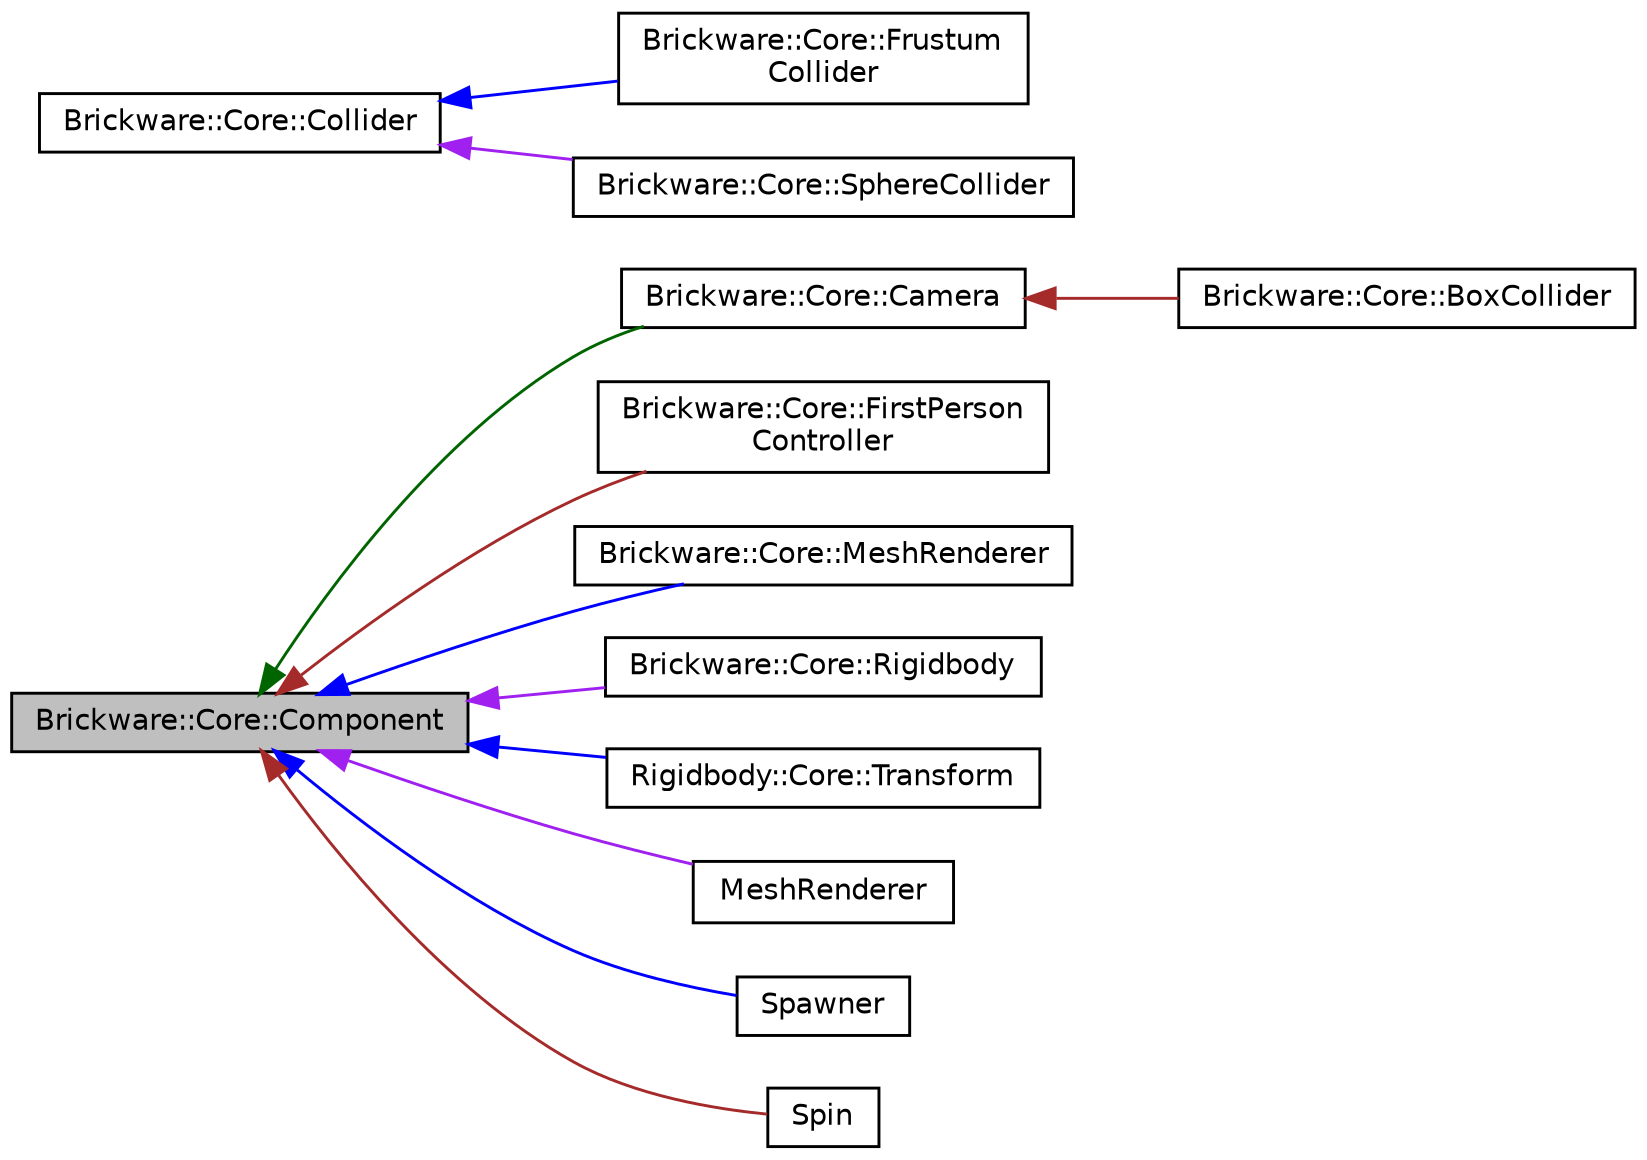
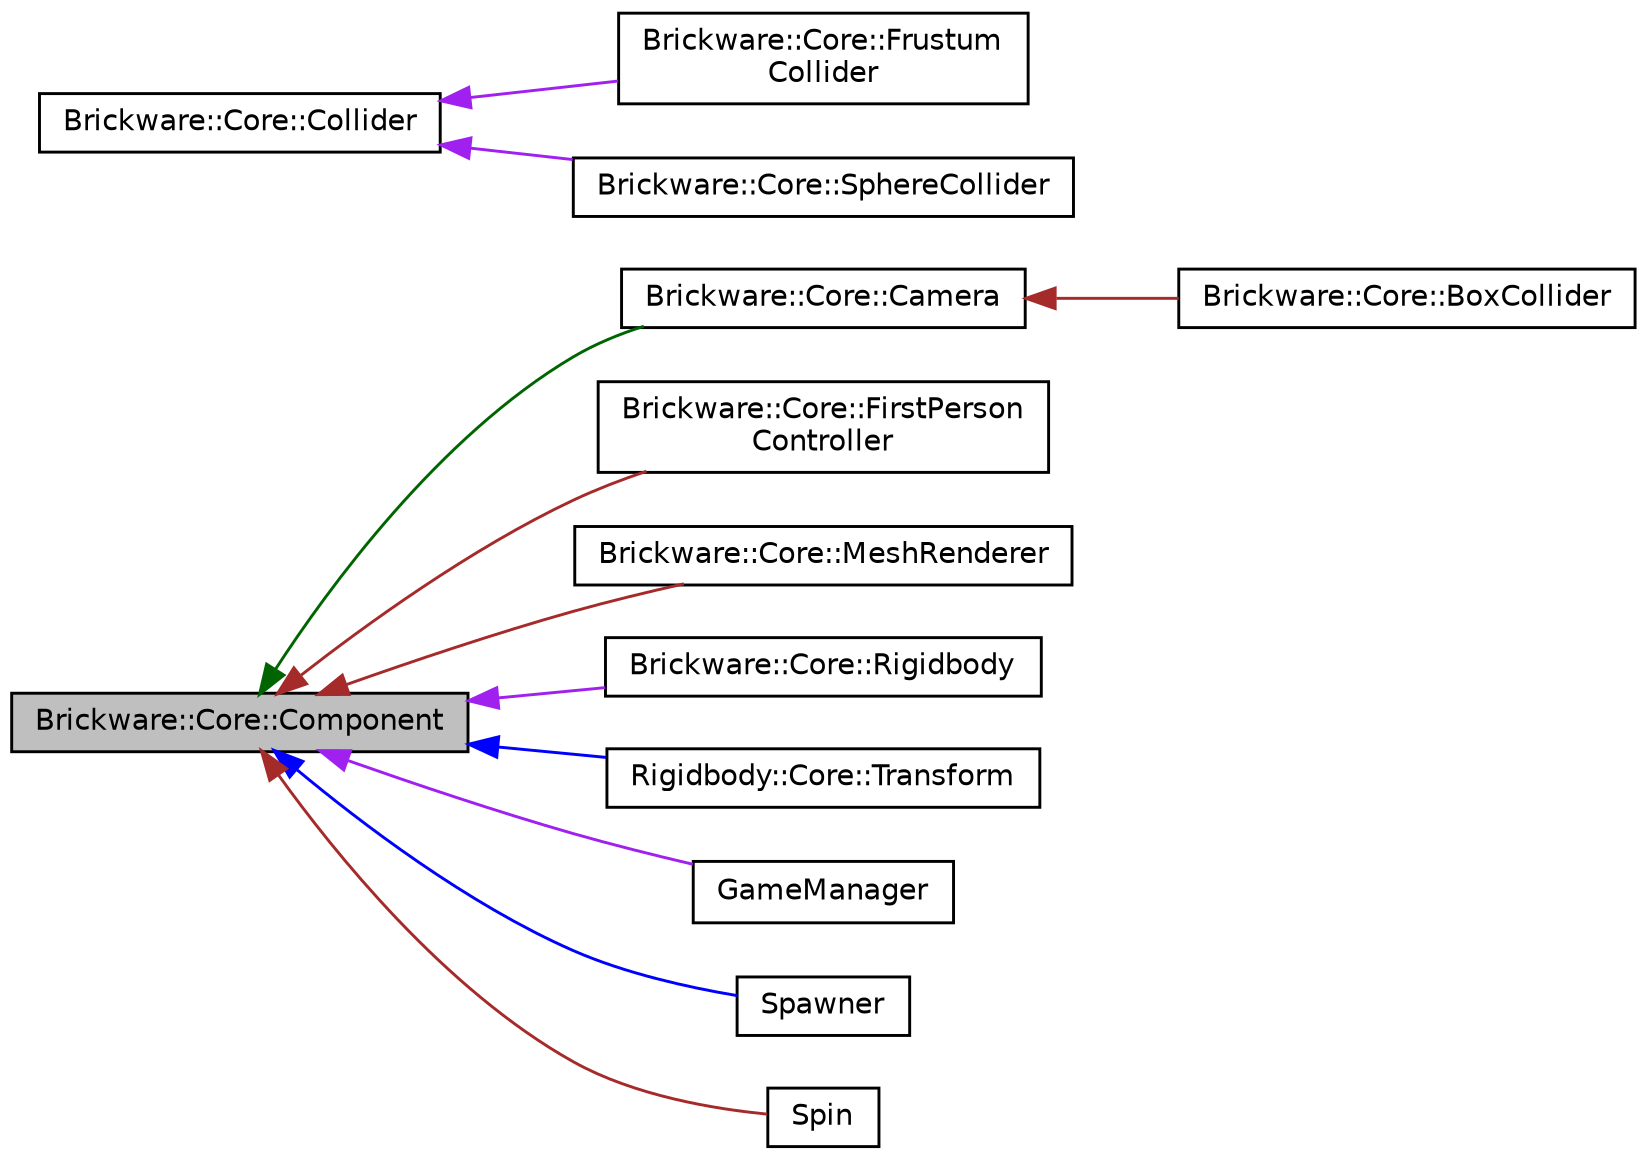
edge "Brickware::Core::Frustum Collider" -> "Brickware::Core::Collider": color blue -> purple
edge "Brickware::Core::MeshRenderer" -> "Brickware::Core::Component": color blue -> brown
node "MeshRenderer": label "MeshRenderer" -> "GameManager"
